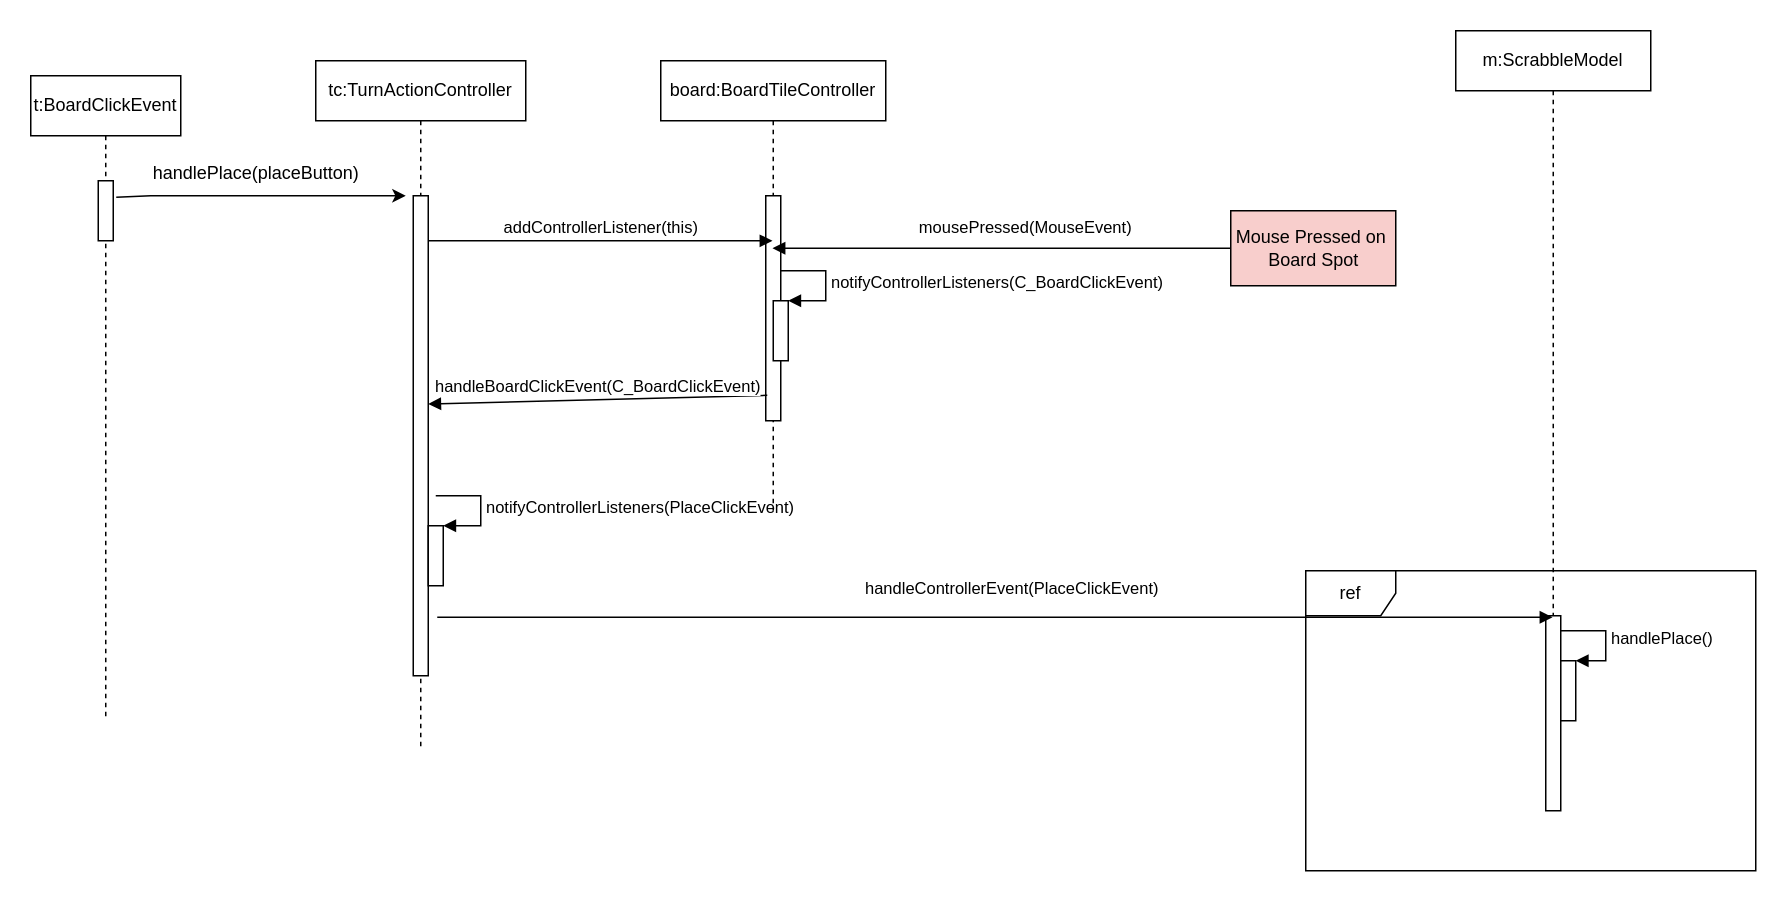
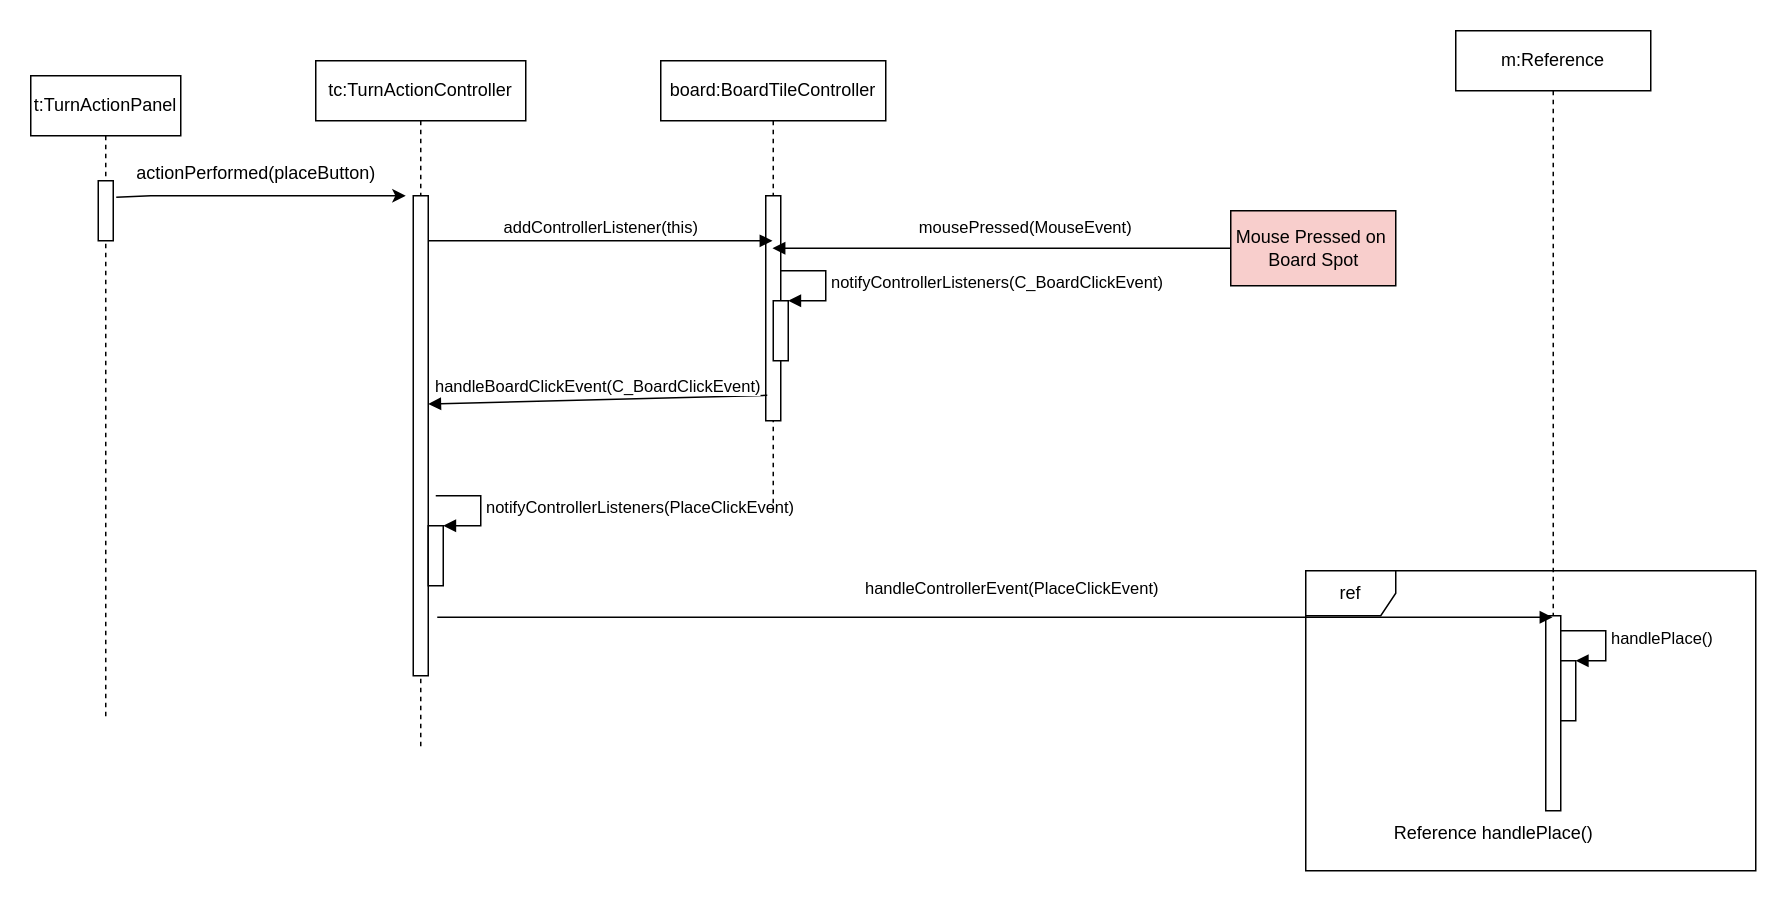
node "m:ScrabbleModel": label "m:ScrabbleModel" -> "m:Reference"
node "t:BoardClickEvent": label "t:BoardClickEvent" -> "t:TurnActionPanel"
node "handlePlace(placeButton)": label "handlePlace(placeButton)" -> "actionPerformed(placeButton)"
node "Reference handlePlace()": added
